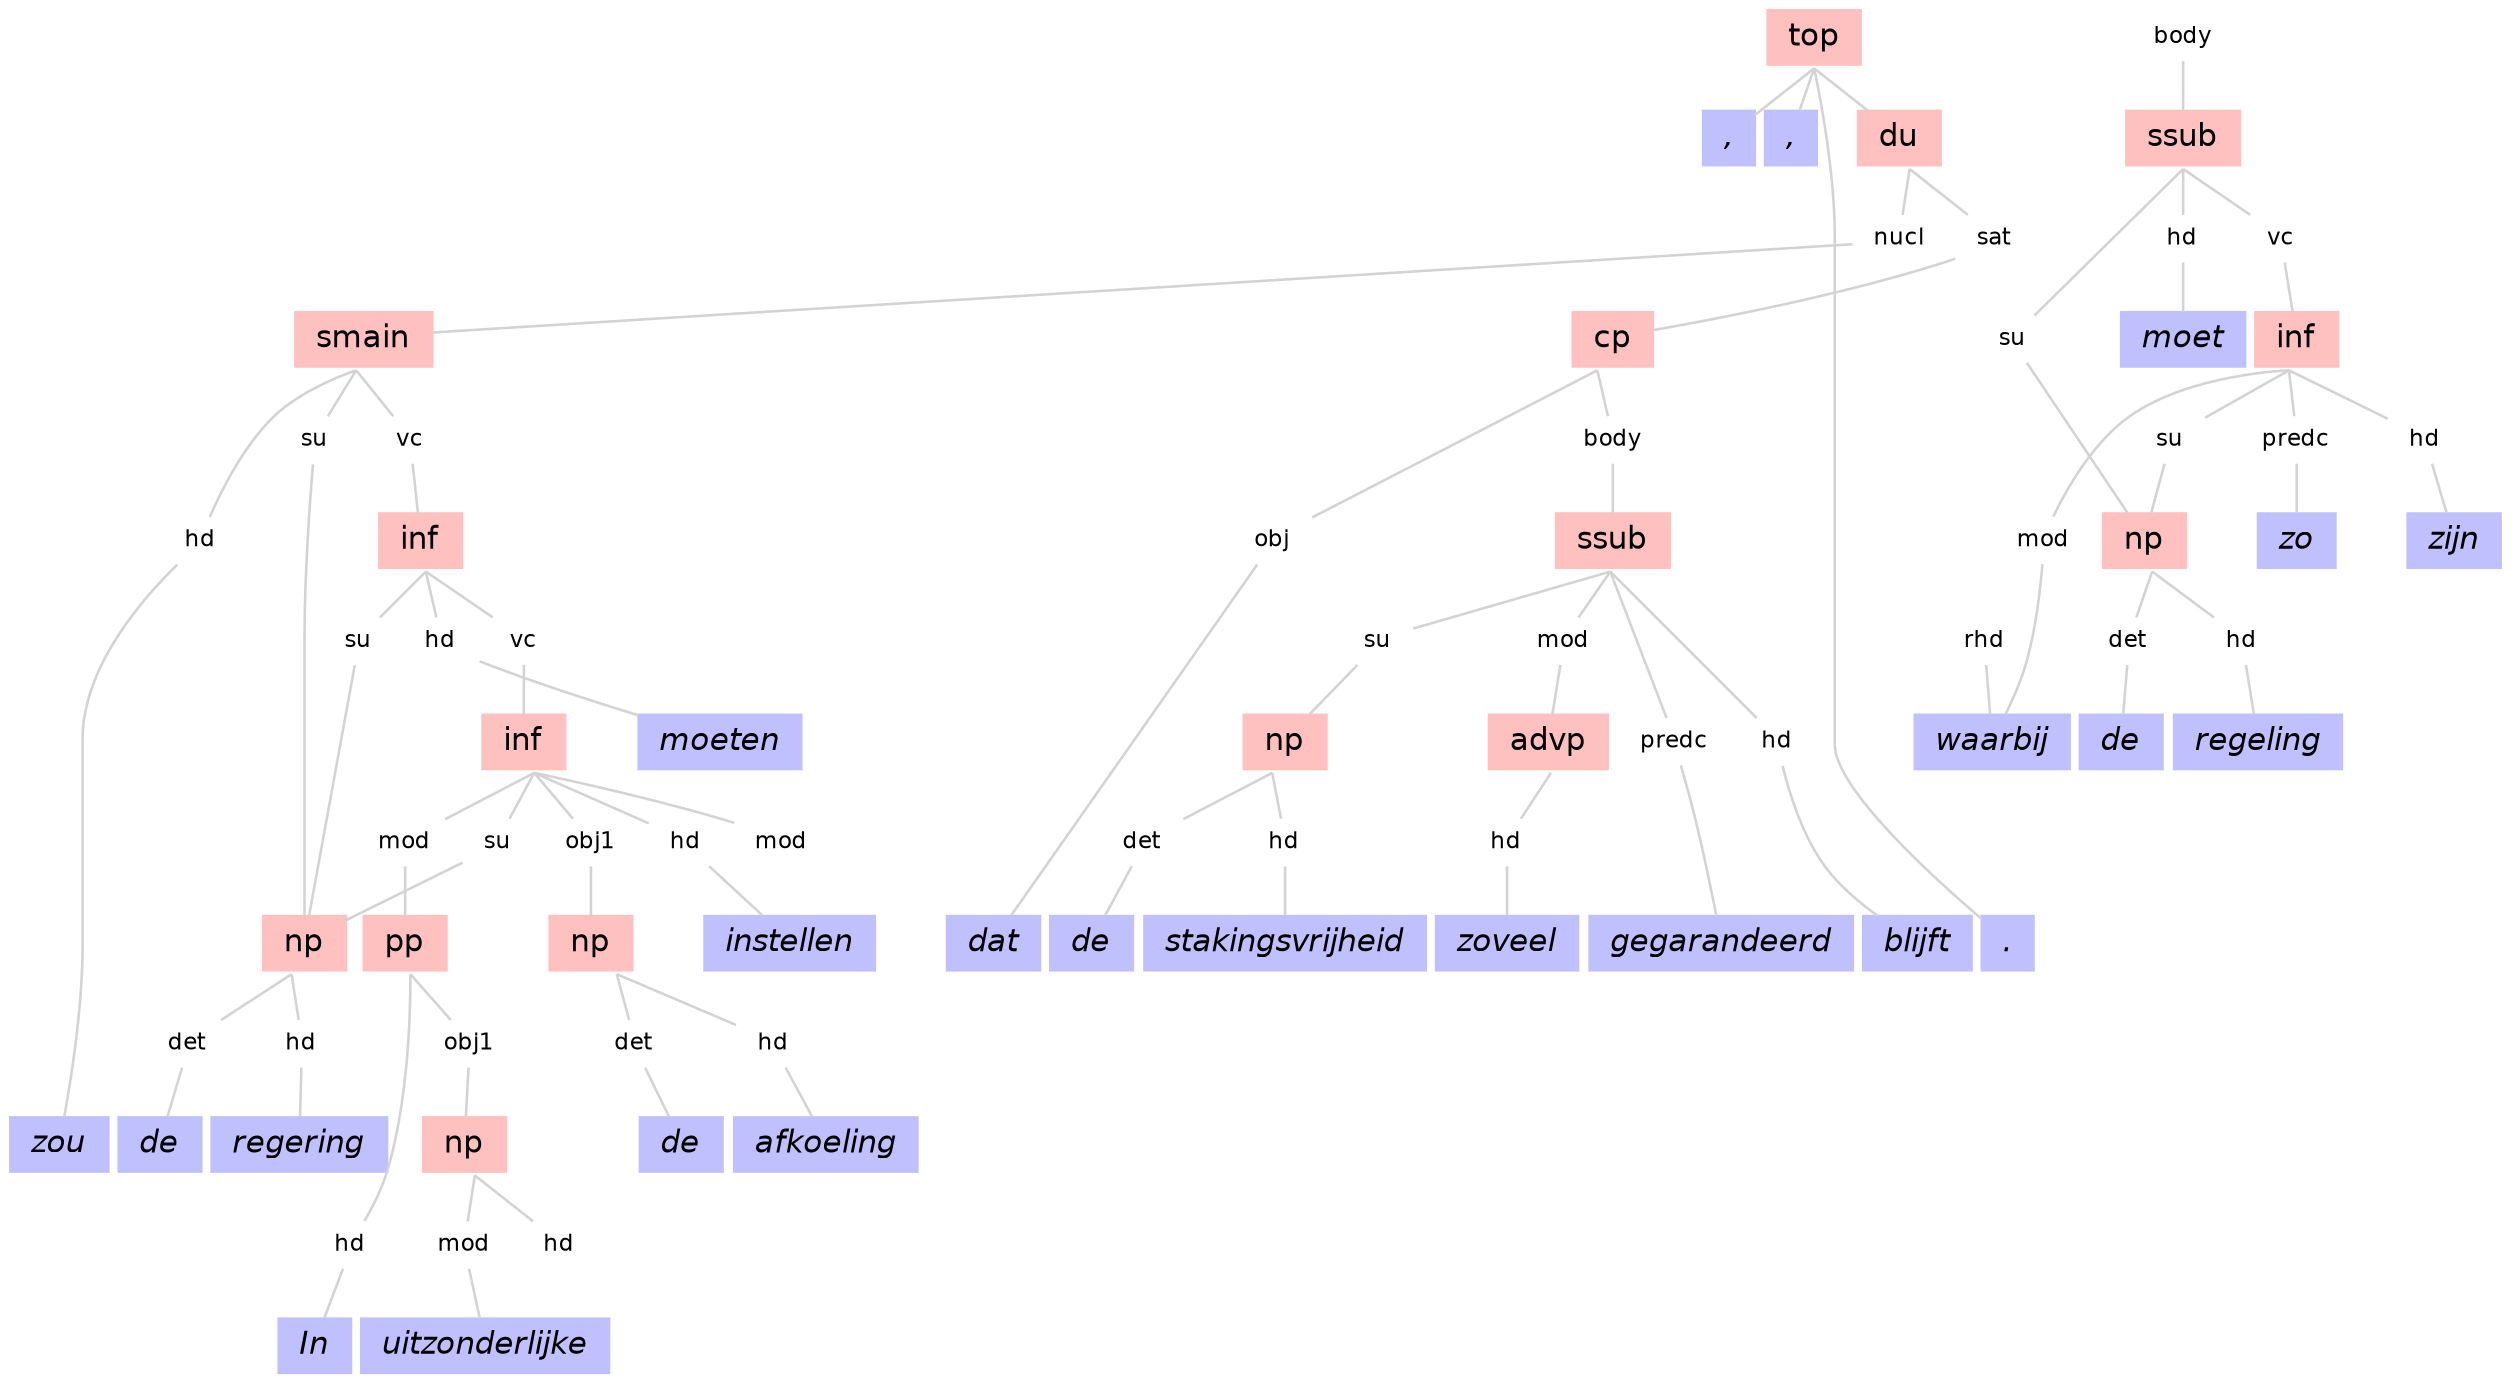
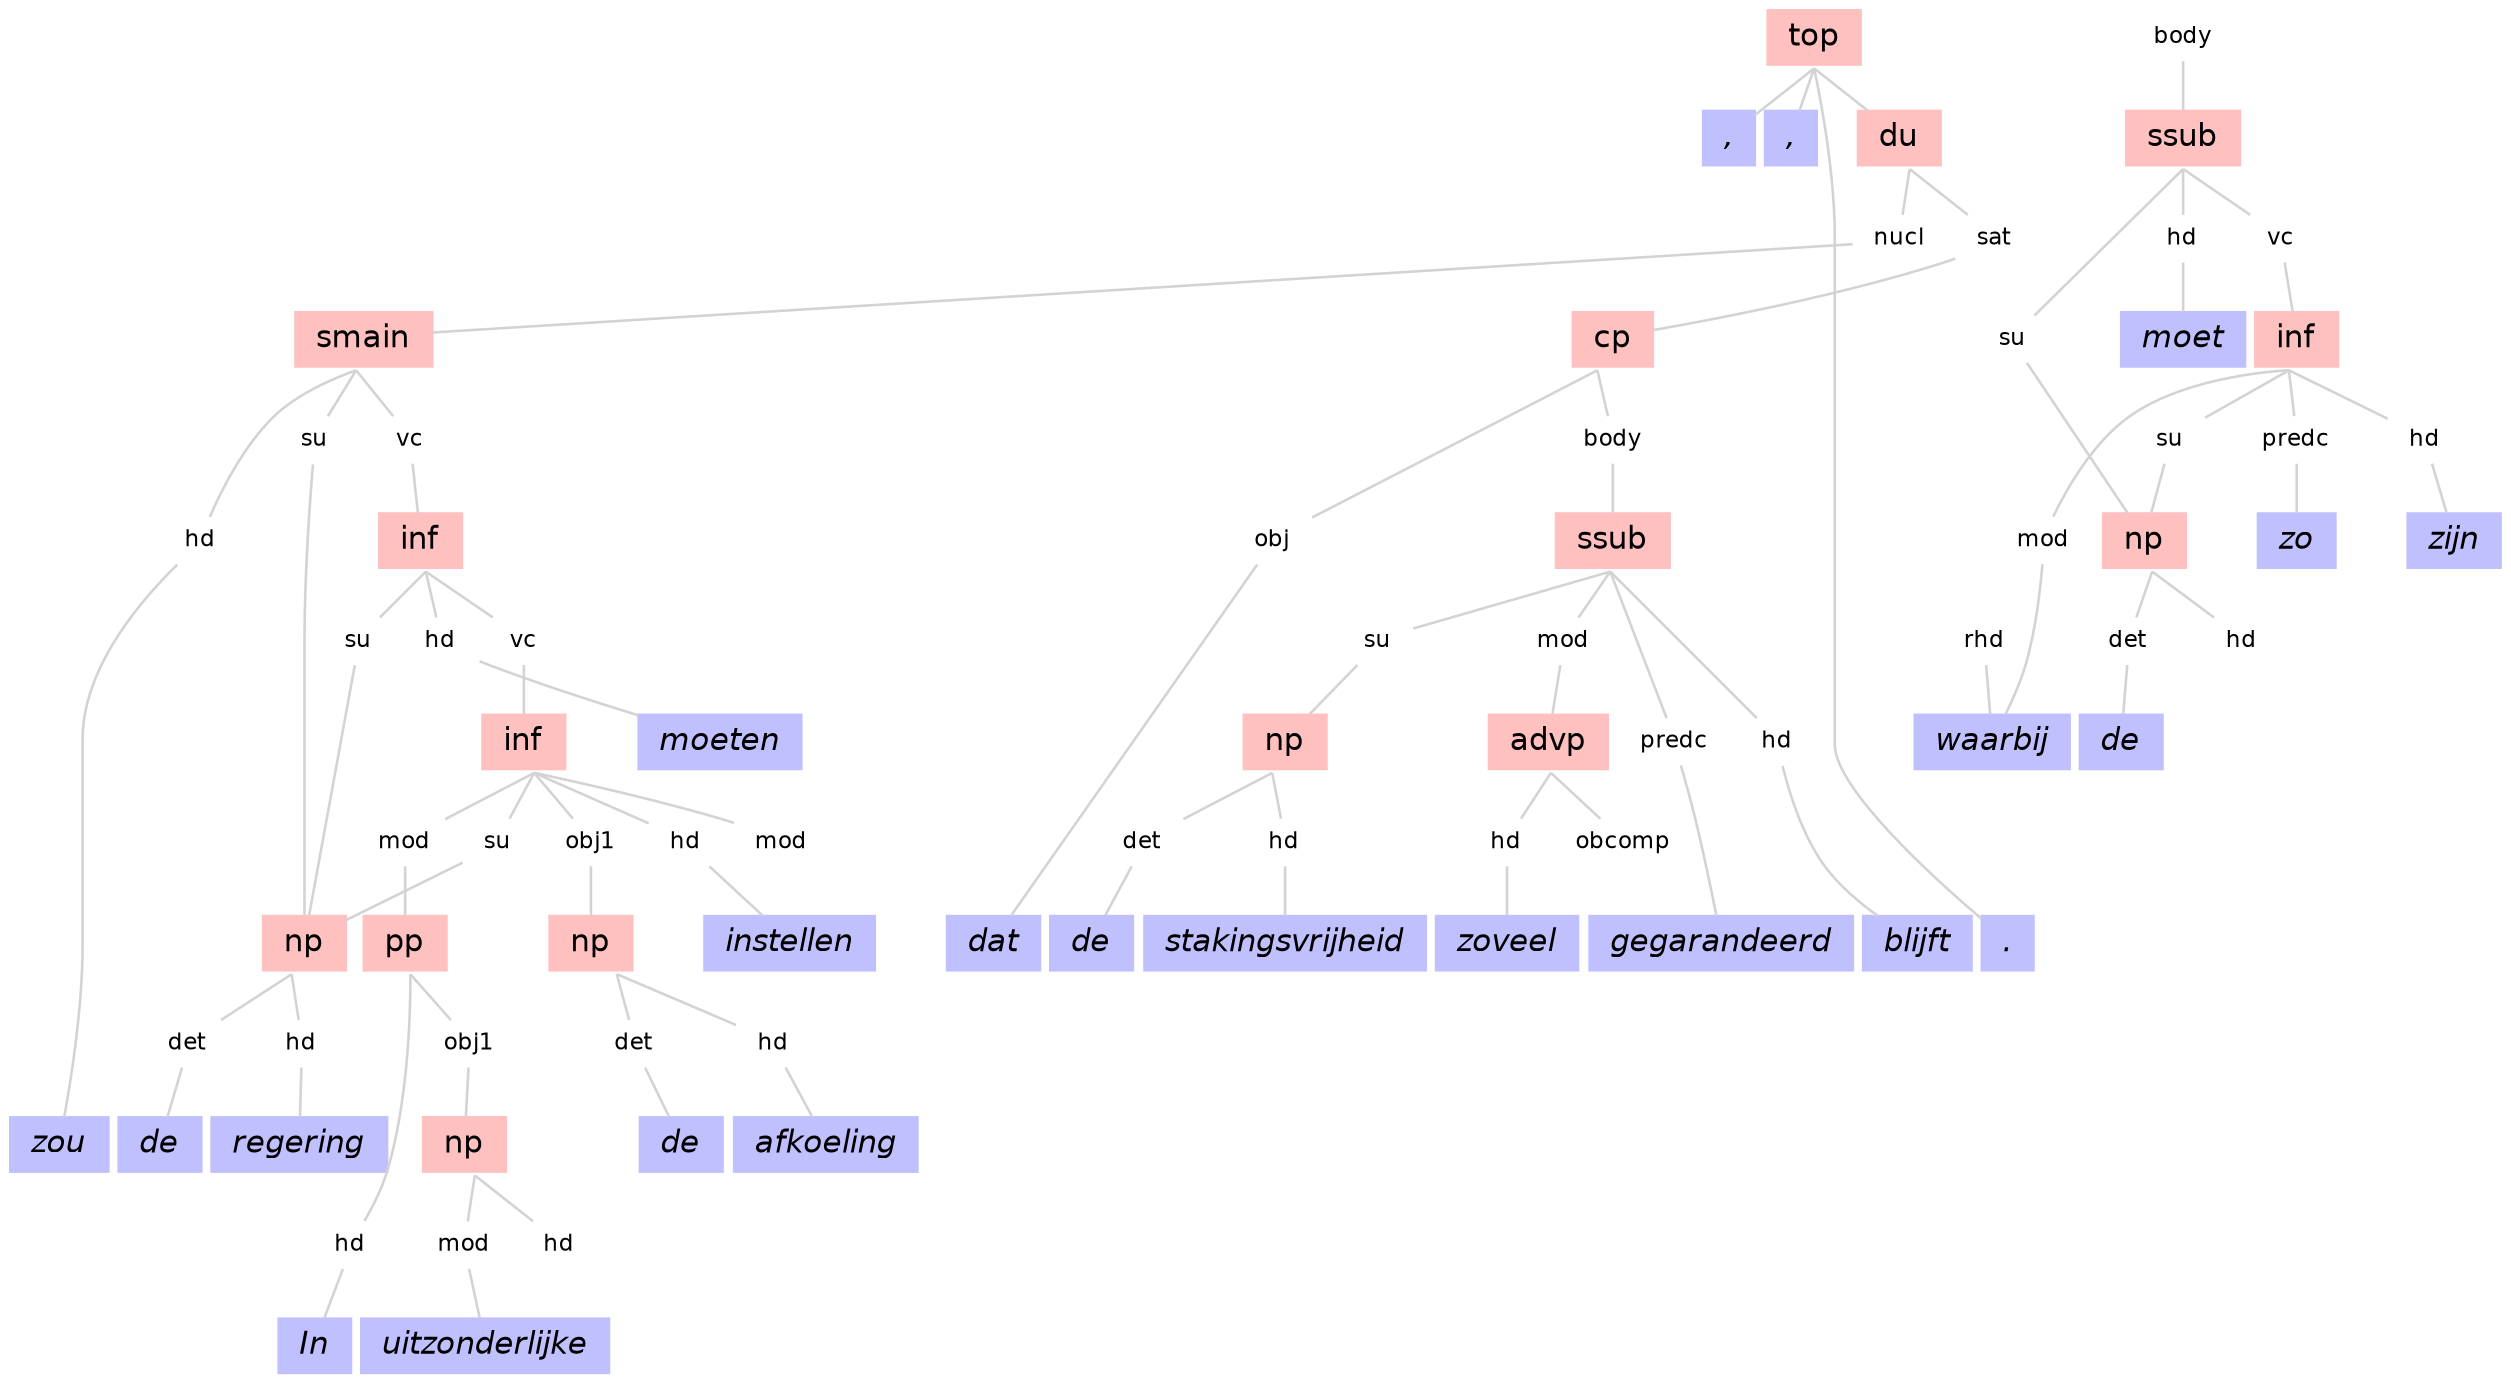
node "regeling": removed
node "obcomp": added
